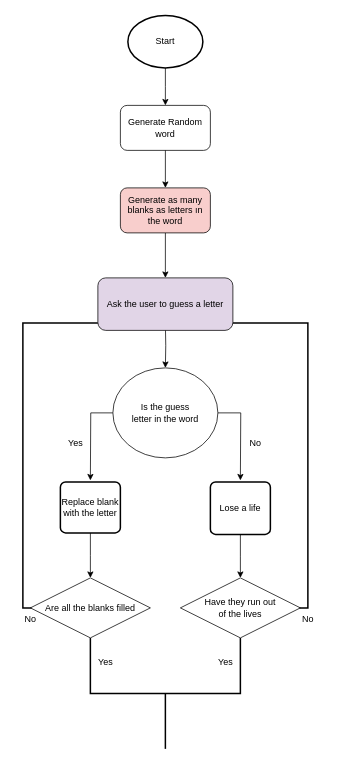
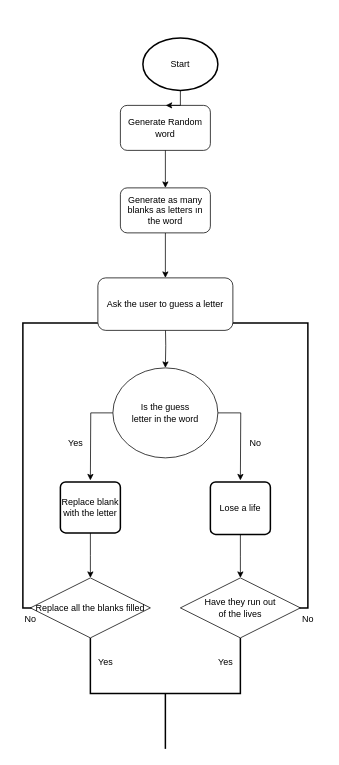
node "Start": moved (165, 42) -> (180, 64)
node "Generate as many blanks as letters ın the word": fillcolor #f8cecc -> #ffffff
node "Ask the user to guess a letter": fillcolor #e1d5e7 -> #ffffff
node "Are all the blanks filled": label "Are all the blanks filled" -> "Replace all the blanks filled"
